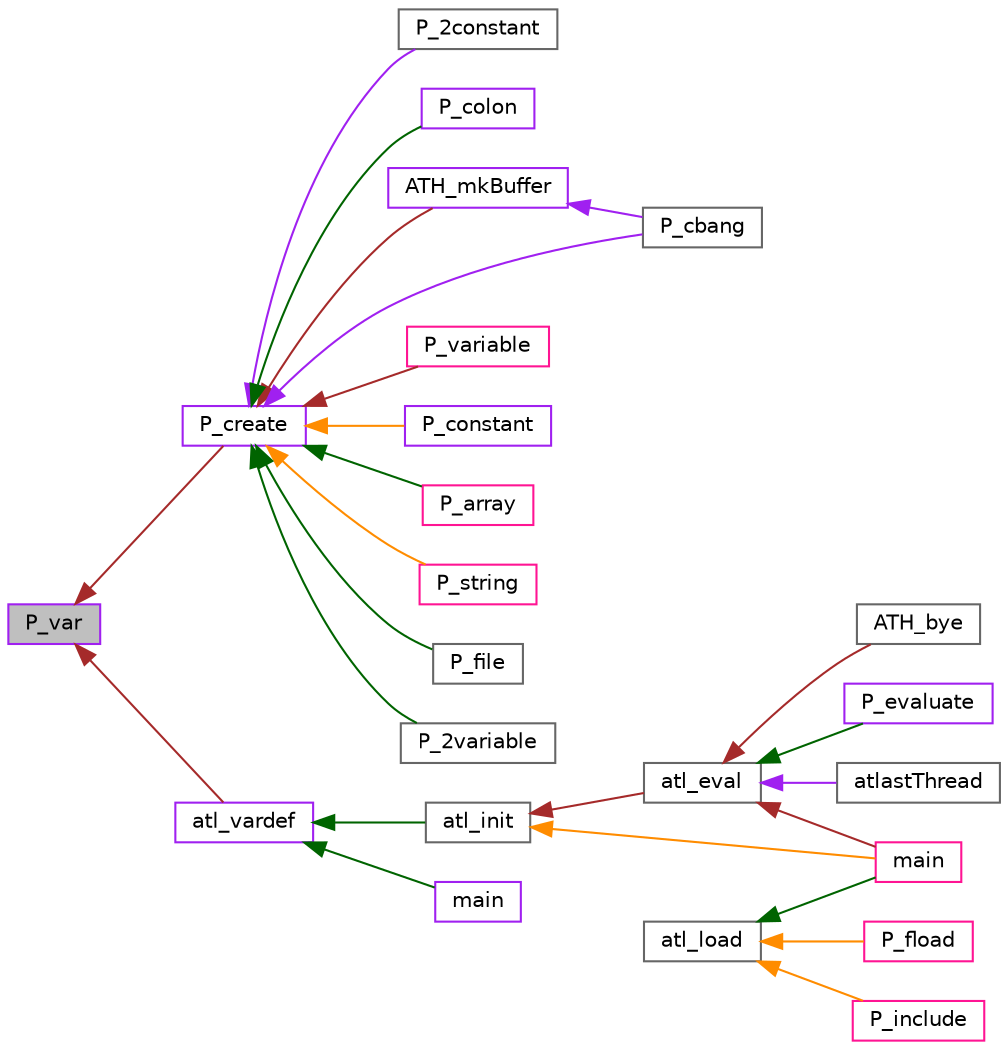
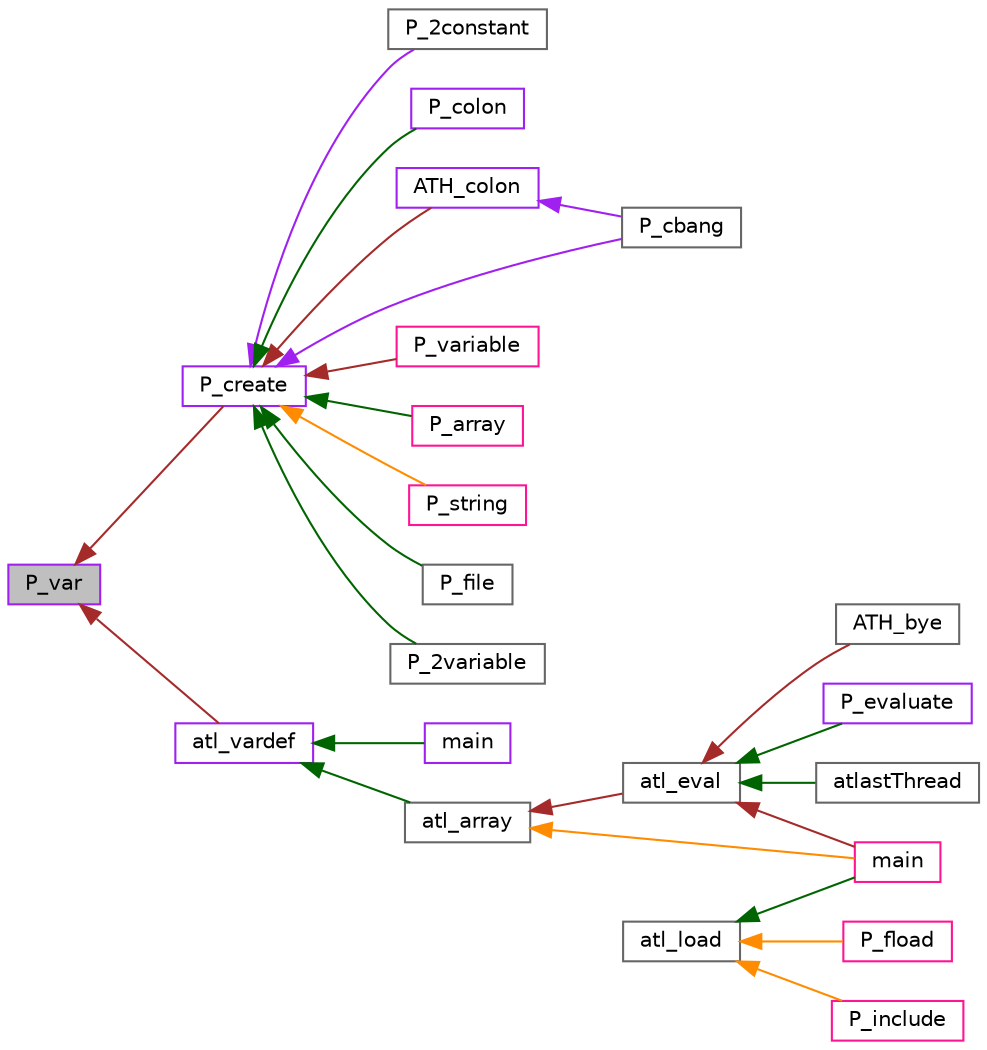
node "ATH_mkBuffer": label "ATH_mkBuffer" -> "ATH_colon"
node "P_constant": removed
edge "atlastThread" -> "atl_eval": color purple -> darkgreen
node "atl_init": label "atl_init" -> "atl_array"
